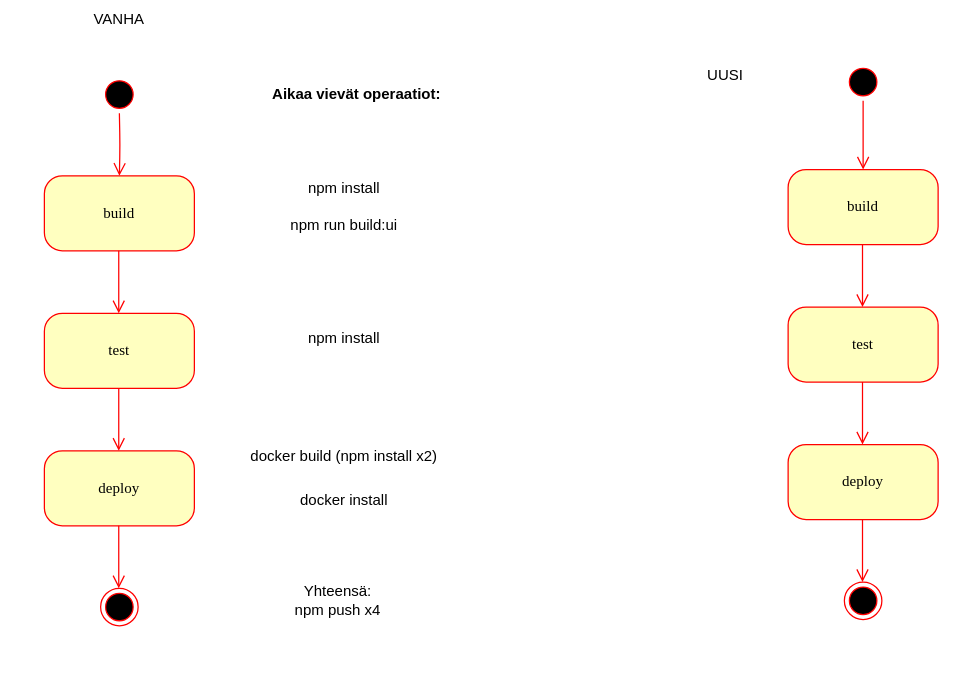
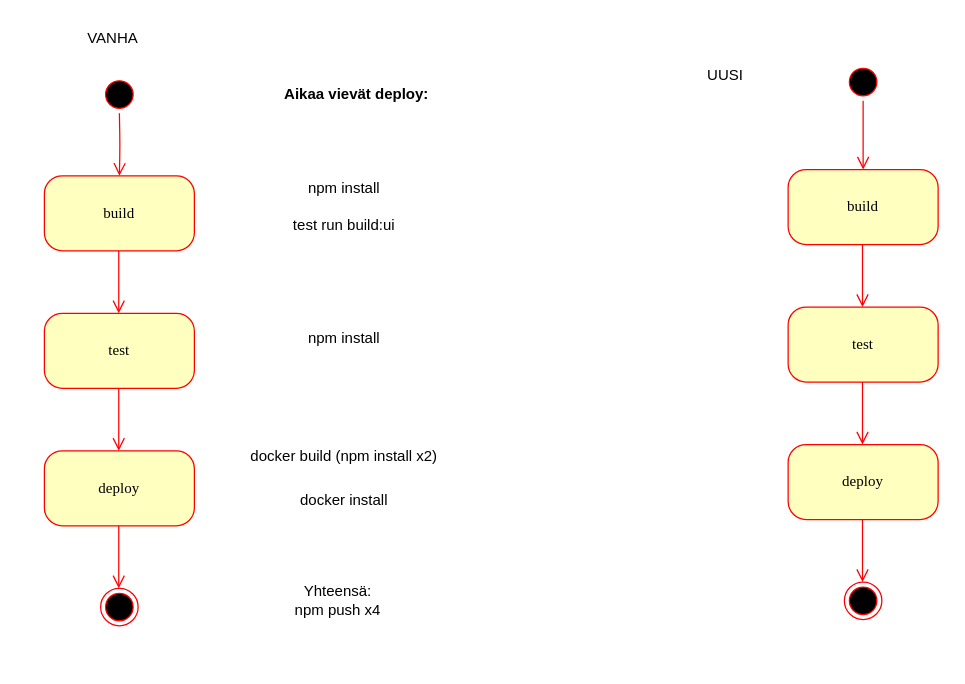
node "VANHA": moved (119, 19) -> (113, 38)
node "Aikaa vievät operaatiot:": label "Aikaa vievät operaatiot:" -> "Aikaa vievät deploy:"
node "npm run build:ui": label "npm run build:ui" -> "test run build:ui"
